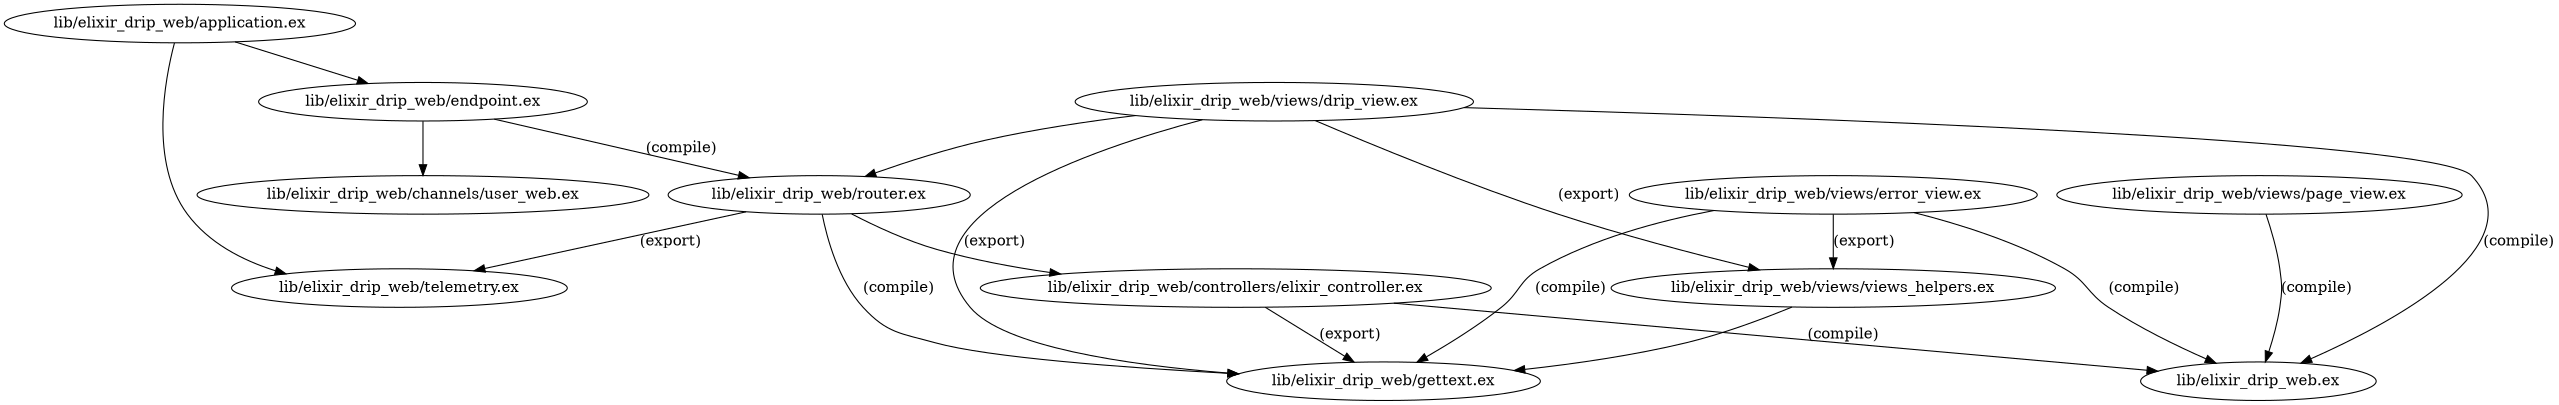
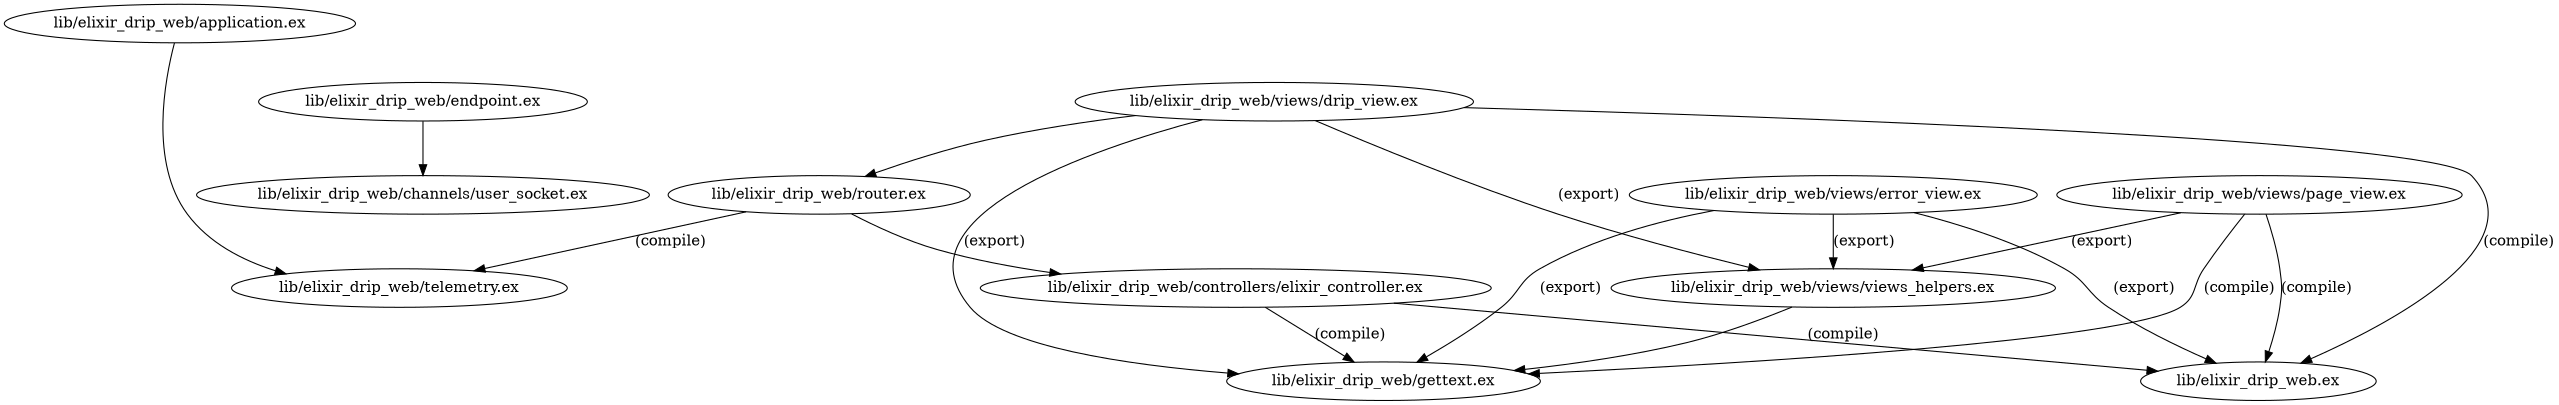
edge "lib/elixir_drip_web/application.ex" -> "lib/elixir_drip_web/endpoint.ex": removed
edge "lib/elixir_drip_web/endpoint.ex" -> "lib/elixir_drip_web/router.ex": removed, label "(compile)"
node "lib/elixir_drip_web/channels/user_web.ex": label "lib/elixir_drip_web/channels/user_web.ex" -> "lib/elixir_drip_web/channels/user_socket.ex"
edge "lib/elixir_drip_web/views/page_view.ex" -> "lib/elixir_drip_web/views/views_helpers.ex": added, label "(export)"
edge "lib/elixir_drip_web/router.ex" -> "lib/elixir_drip_web/telemetry.ex": label "(export)" -> "(compile)"
edge "lib/elixir_drip_web/views/error_view.ex" -> "lib/elixir_drip_web/gettext.ex": label "(compile)" -> "(export)"
edge "lib/elixir_drip_web/views/error_view.ex" -> "lib/elixir_drip_web.ex": label "(compile)" -> "(export)"
edge "lib/elixir_drip_web/controllers/elixir_controller.ex" -> "lib/elixir_drip_web/gettext.ex": label "(export)" -> "(compile)"
edge "lib/elixir_drip_web/router.ex" -> "lib/elixir_drip_web/gettext.ex": now "lib/elixir_drip_web/views/page_view.ex" -> "lib/elixir_drip_web/gettext.ex"
